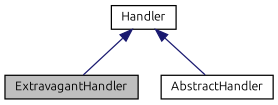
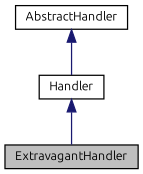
edge "AbstractHandler" -> "Handler": reversed
